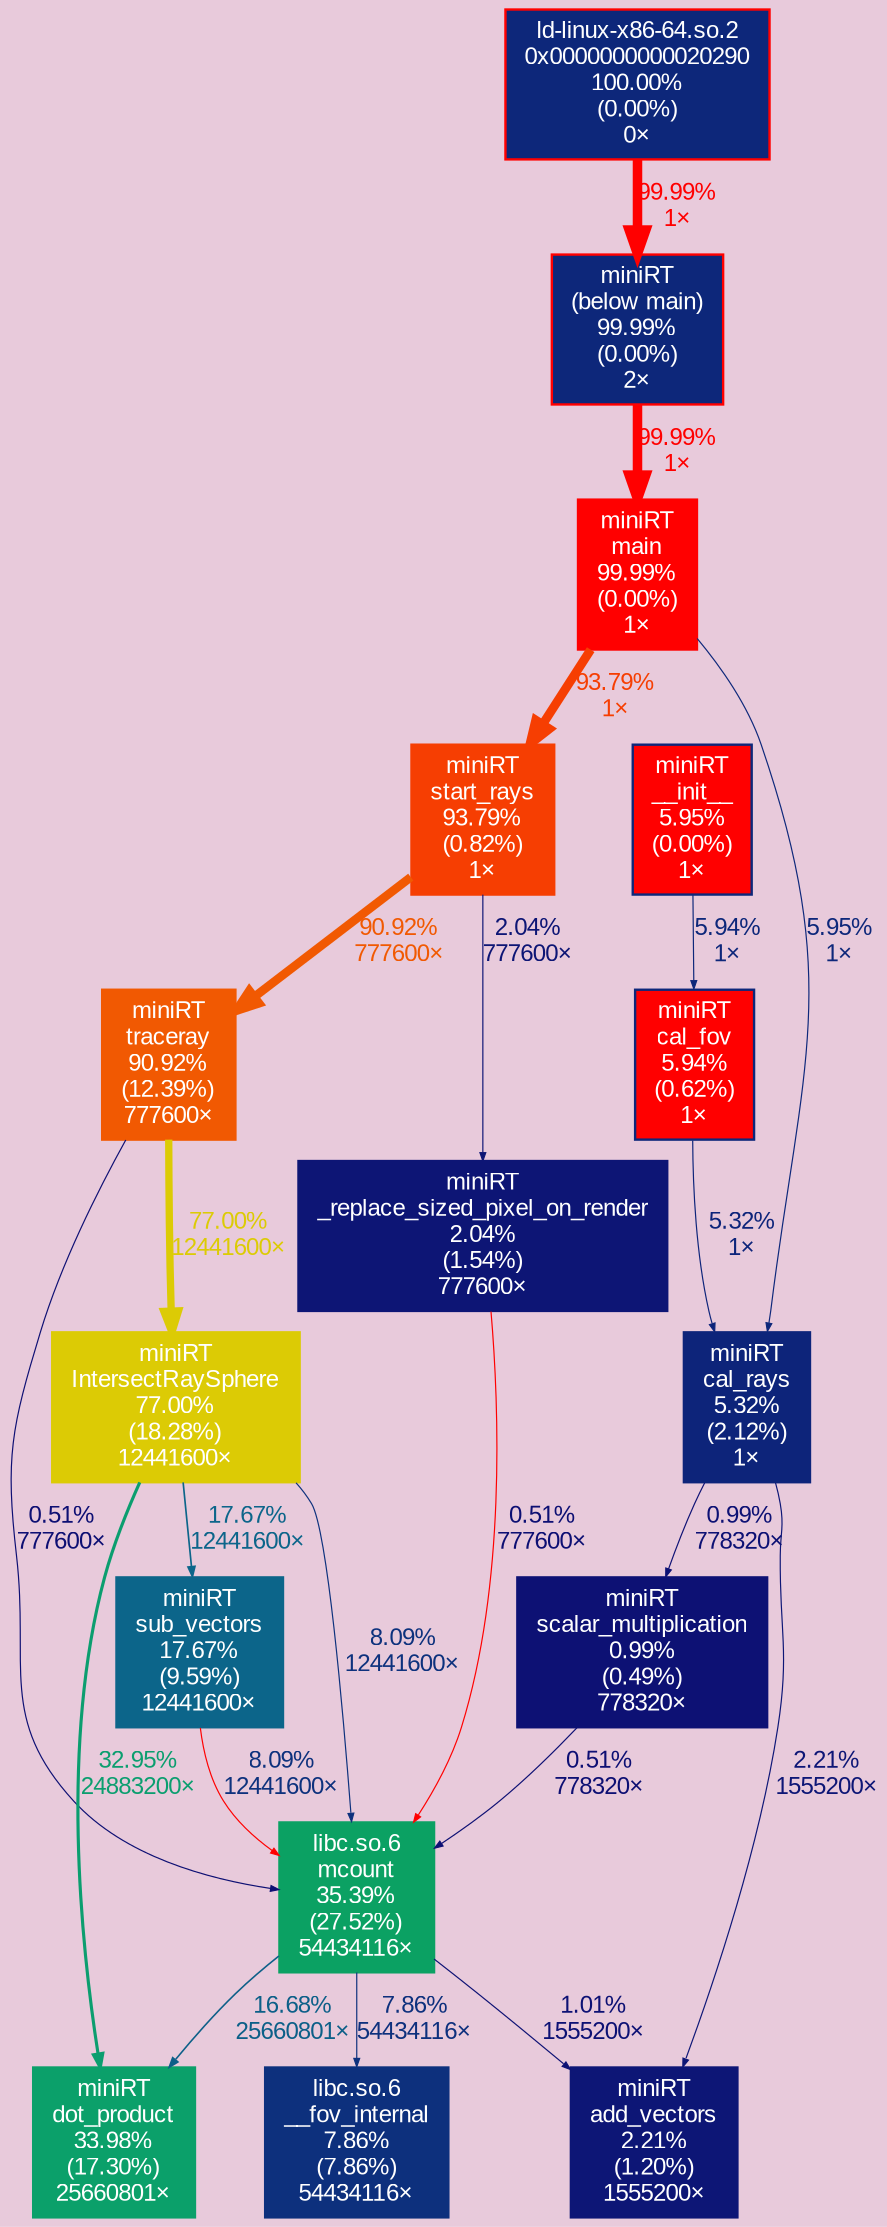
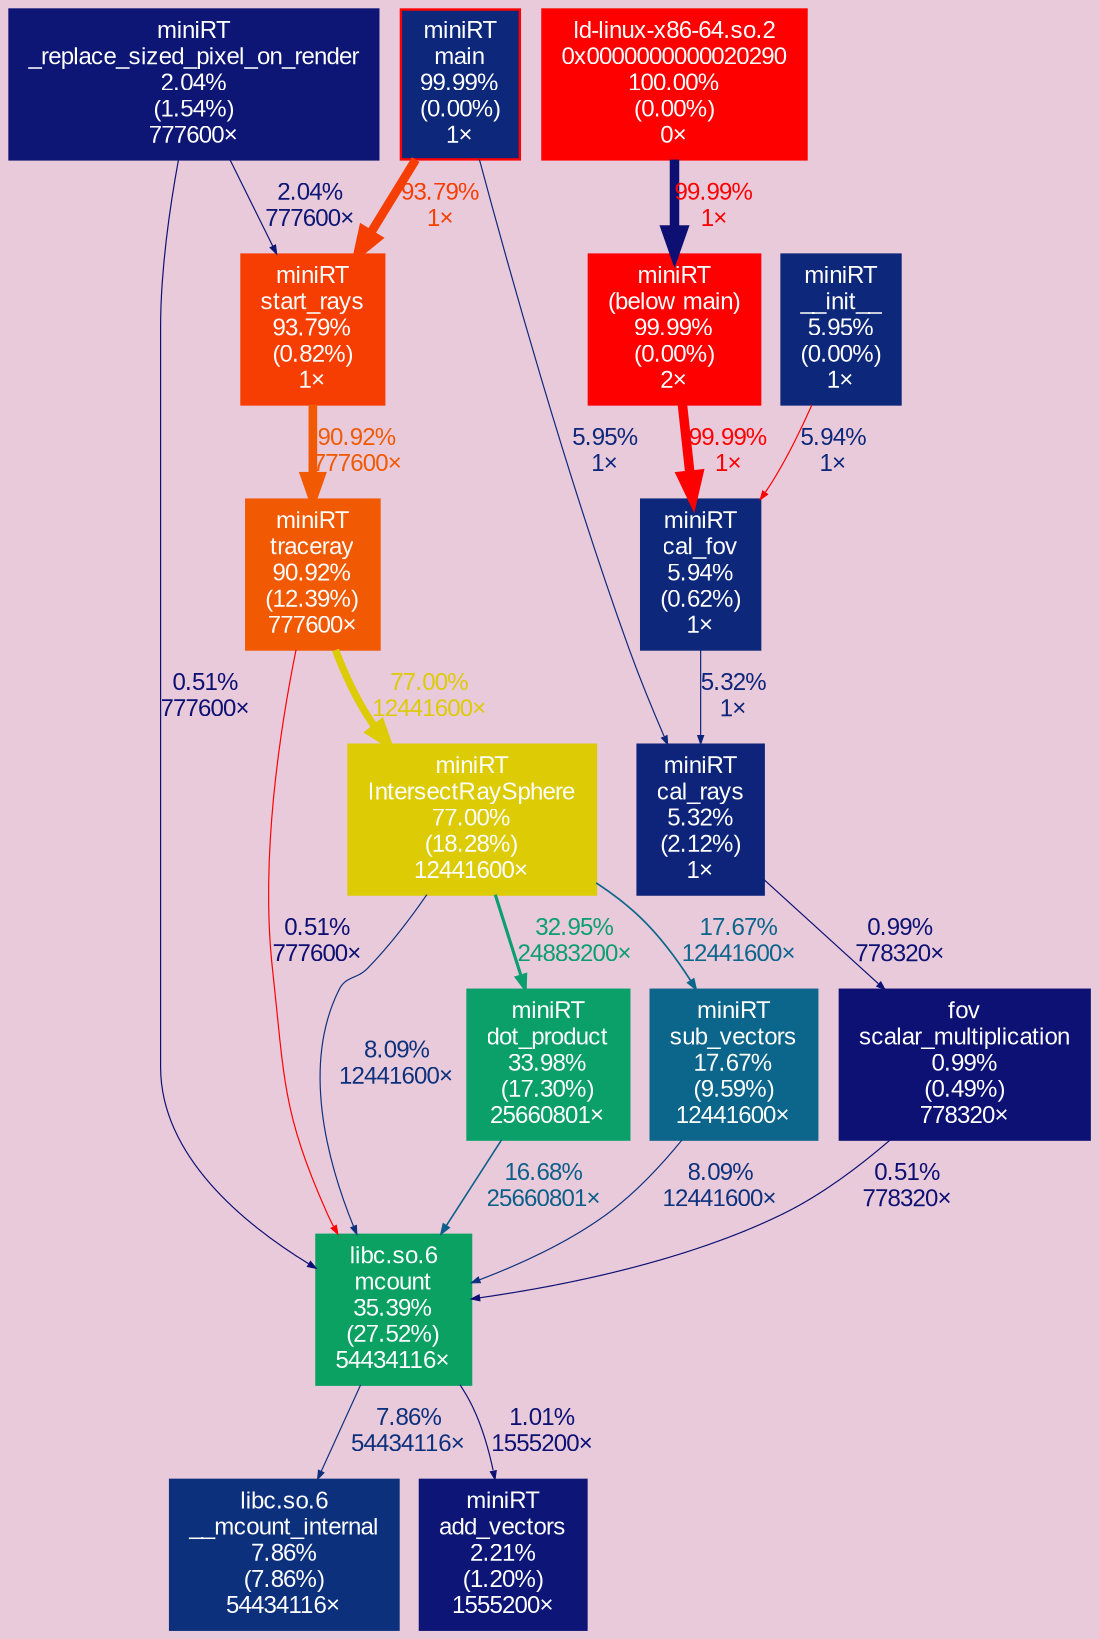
node "ld-linux-x86-64.so.2 0x0000000000020290 100.00% (0.00%) 0×": fillcolor #0d277a -> #ff0000
edge "ld-linux-x86-64.so.2 0x0000000000020290 100.00% (0.00%) 0×" -> "miniRT (below main) 99.99% (0.00%) 2×": color #ff0000 -> #0d0f73
node "miniRT (below main) 99.99% (0.00%) 2×": fillcolor #0d277a -> #ff0000
edge "miniRT (below main) 99.99% (0.00%) 2×" -> "miniRT main 99.99% (0.00%) 1×": now "miniRT (below main) 99.99% (0.00%) 2×" -> "miniRT cal_fov 5.94% (0.62%) 1×"
node "miniRT main 99.99% (0.00%) 1×": fillcolor #ff0000 -> #0d277a
node "miniRT __init__ 5.95% (0.00%) 1×": fillcolor #ff0000 -> #0d277a
edge "miniRT __init__ 5.95% (0.00%) 1×" -> "miniRT cal_fov 5.94% (0.62%) 1×": color #0d277a -> #ff0000
edge "miniRT start_rays 93.79% (0.82%) 1×" -> "miniRT _replace_sized_pixel_on_render 2.04% (1.54%) 777600×": reversed
node "miniRT cal_fov 5.94% (0.62%) 1×": fillcolor #ff0000 -> #0d277a
edge "miniRT _replace_sized_pixel_on_render 2.04% (1.54%) 777600×" -> "libc.so.6 mcount 35.39% (27.52%) 54434116×": color #ff0000 -> #0d0f73
edge "miniRT traceray 90.92% (12.39%) 777600×" -> "libc.so.6 mcount 35.39% (27.52%) 54434116×": color #0d0f73 -> #ff0000
node "miniRT scalar_multiplication 0.99% (0.49%) 778320×": label "miniRT scalar_multiplication 0.99% (0.49%) 778320×" -> "fov scalar_multiplication 0.99% (0.49%) 778320×"
edge "miniRT cal_rays 5.32% (2.12%) 1×" -> "miniRT add_vectors 2.21% (1.20%) 1555200×": removed, label "2.21% 1555200×"
edge "miniRT sub_vectors 17.67% (9.59%) 12441600×" -> "libc.so.6 mcount 35.39% (27.52%) 54434116×": color #ff0000 -> #0d317d
edge "libc.so.6 mcount 35.39% (27.52%) 54434116×" -> "miniRT dot_product 33.98% (17.30%) 25660801×": reversed
node "libc.so.6 __fov_internal 7.86% (7.86%) 54434116×": label "libc.so.6 __fov_internal 7.86% (7.86%) 54434116×" -> "libc.so.6 __mcount_internal 7.86% (7.86%) 54434116×"
